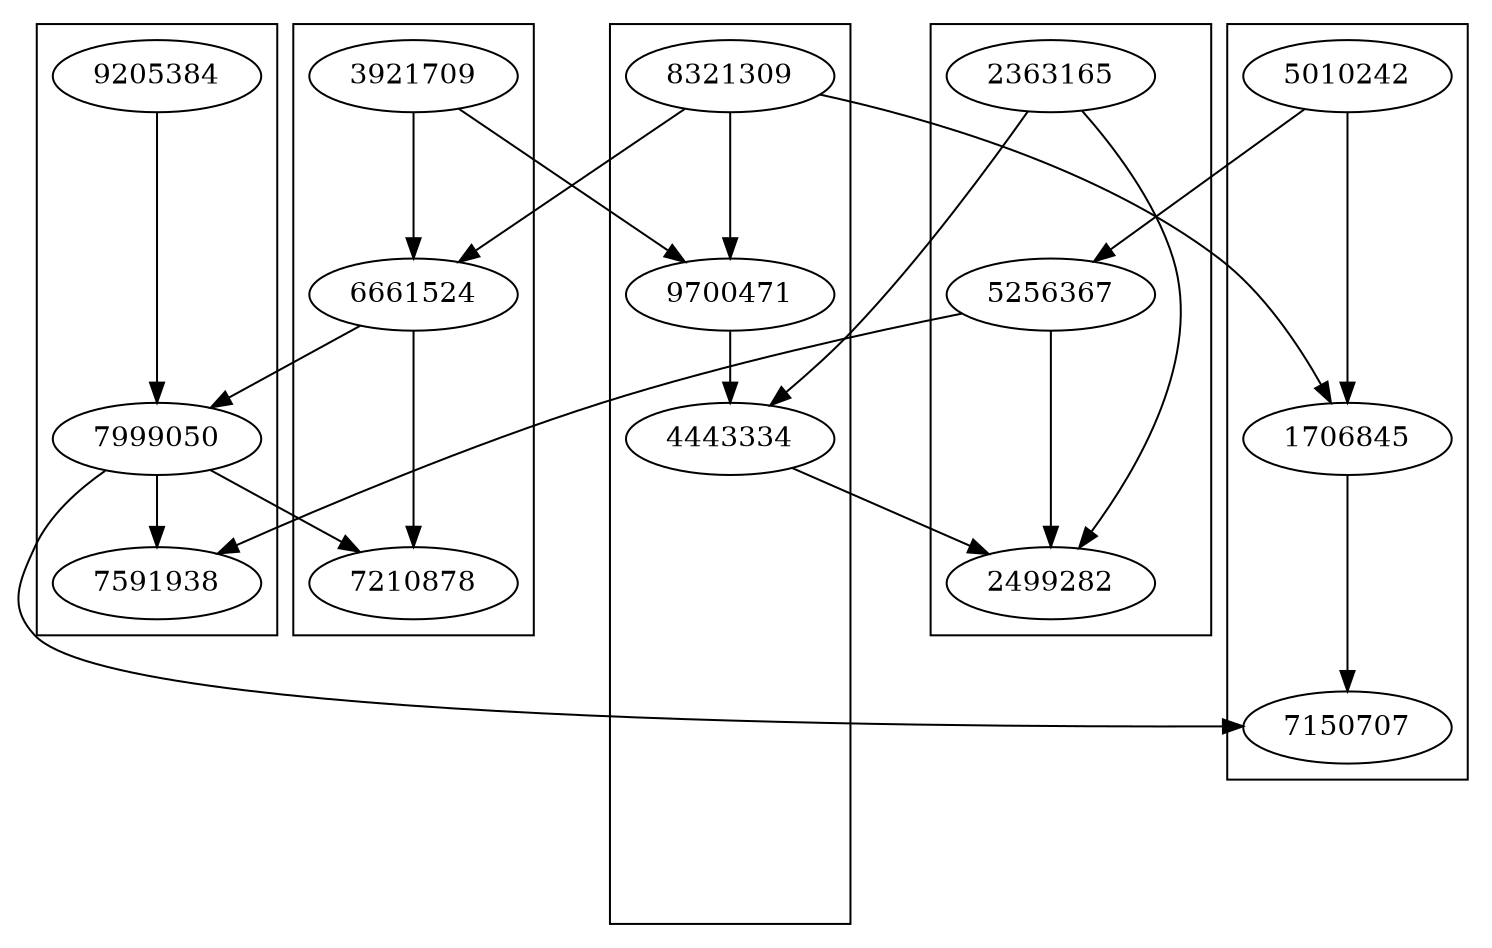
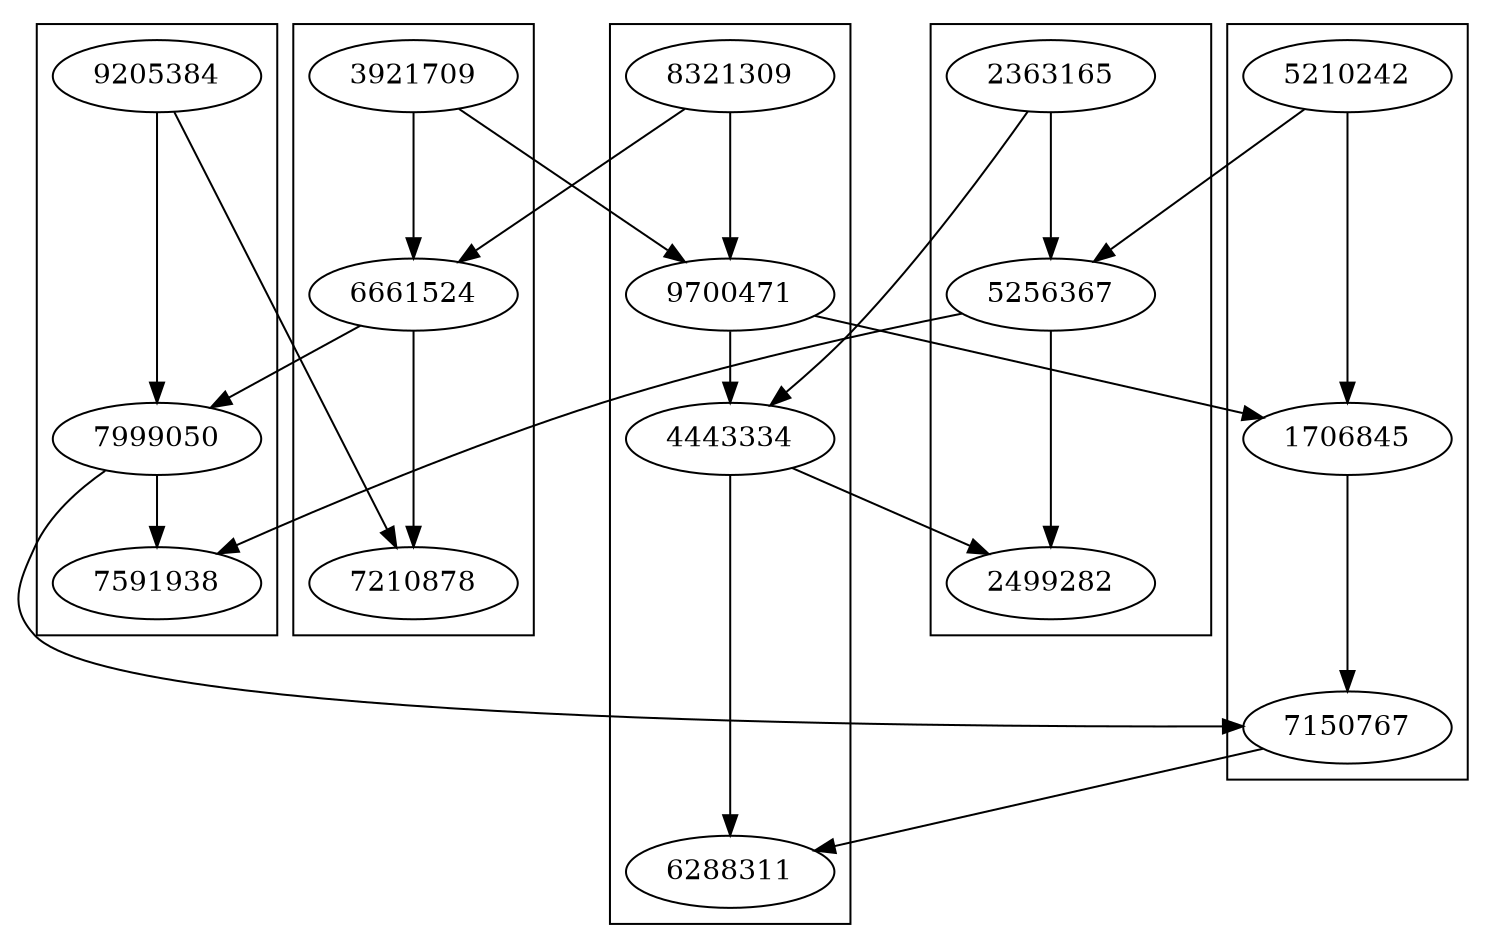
node "5010242": label "5010242" -> "5210242"
edge "8321309" -> "1706845": now "9700471" -> "1706845"
edge "2363165" -> "2499282": now "2363165" -> "5256367"
edge "7999050" -> "7210878": now "9205384" -> "7210878"
node "7150707": label "7150707" -> "7150767"
node "6288311": added
